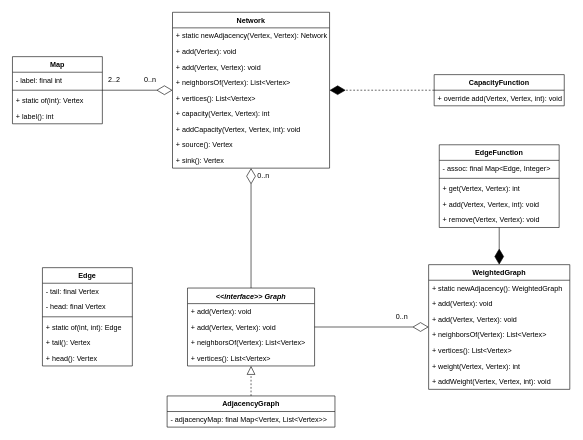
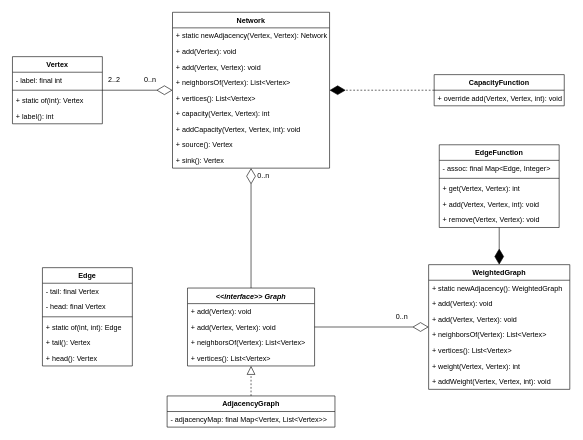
node "Map": label "Map" -> "Vertex"
